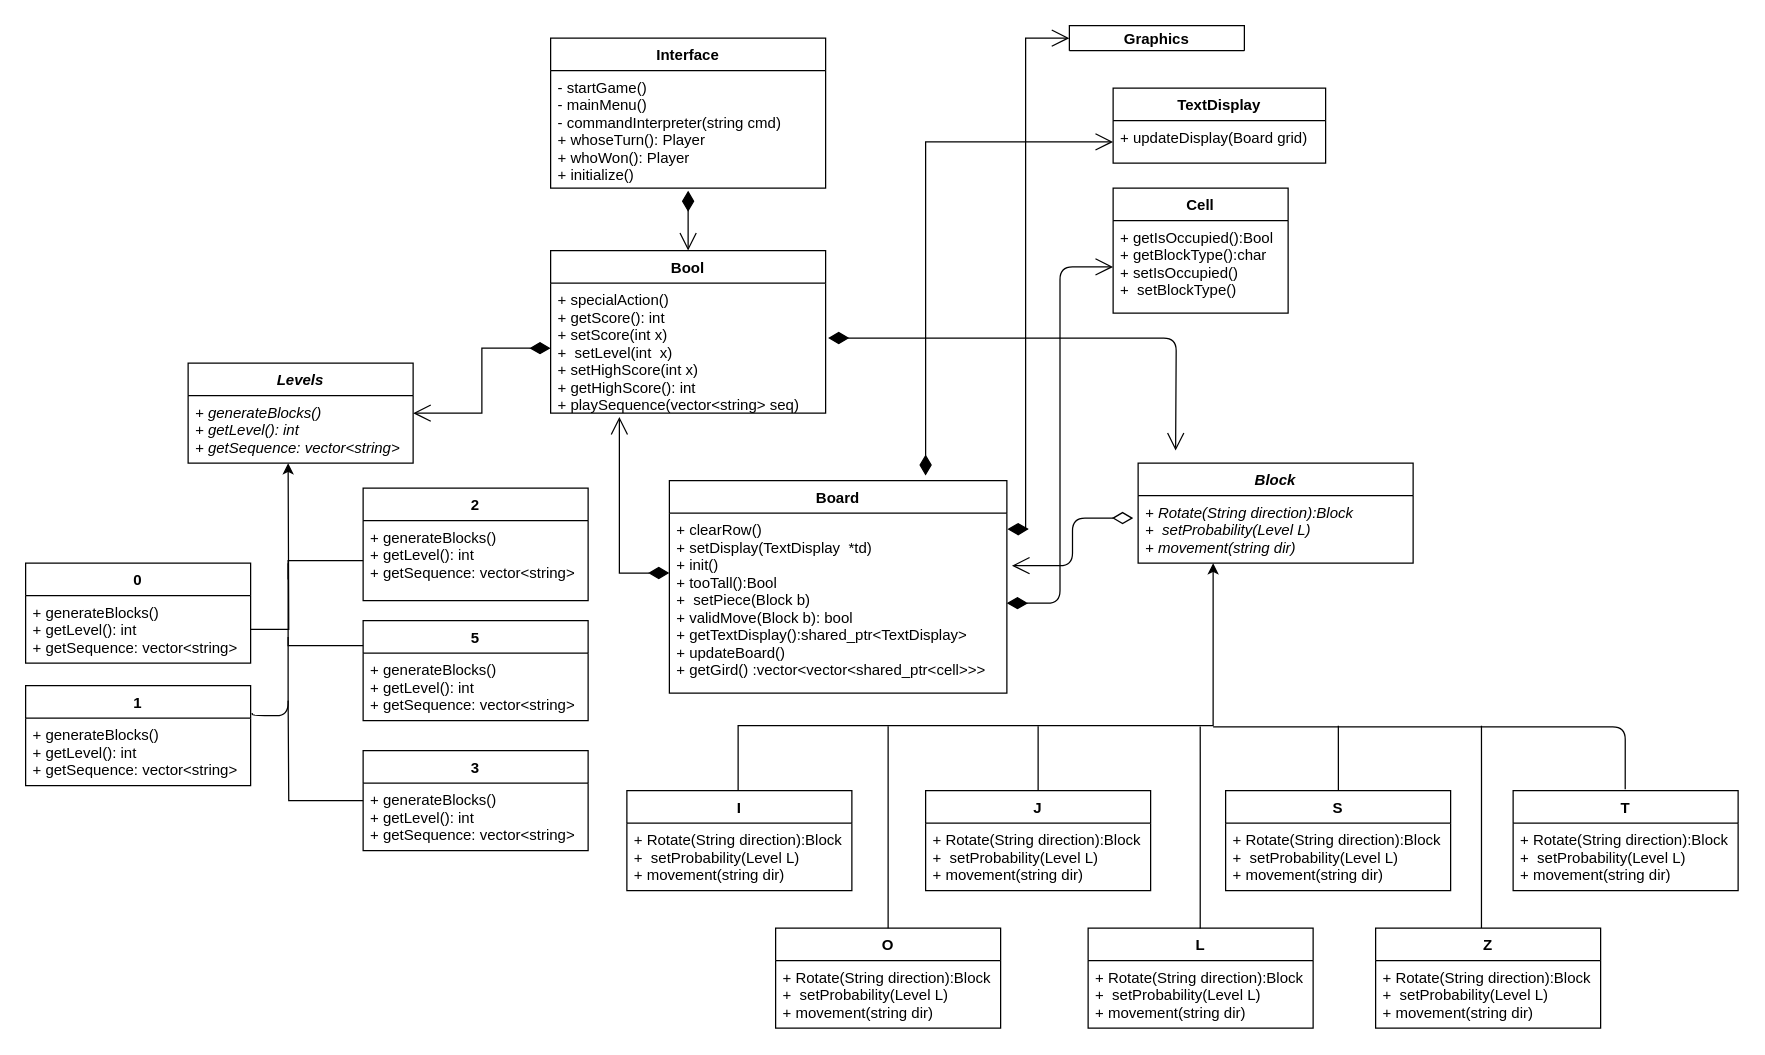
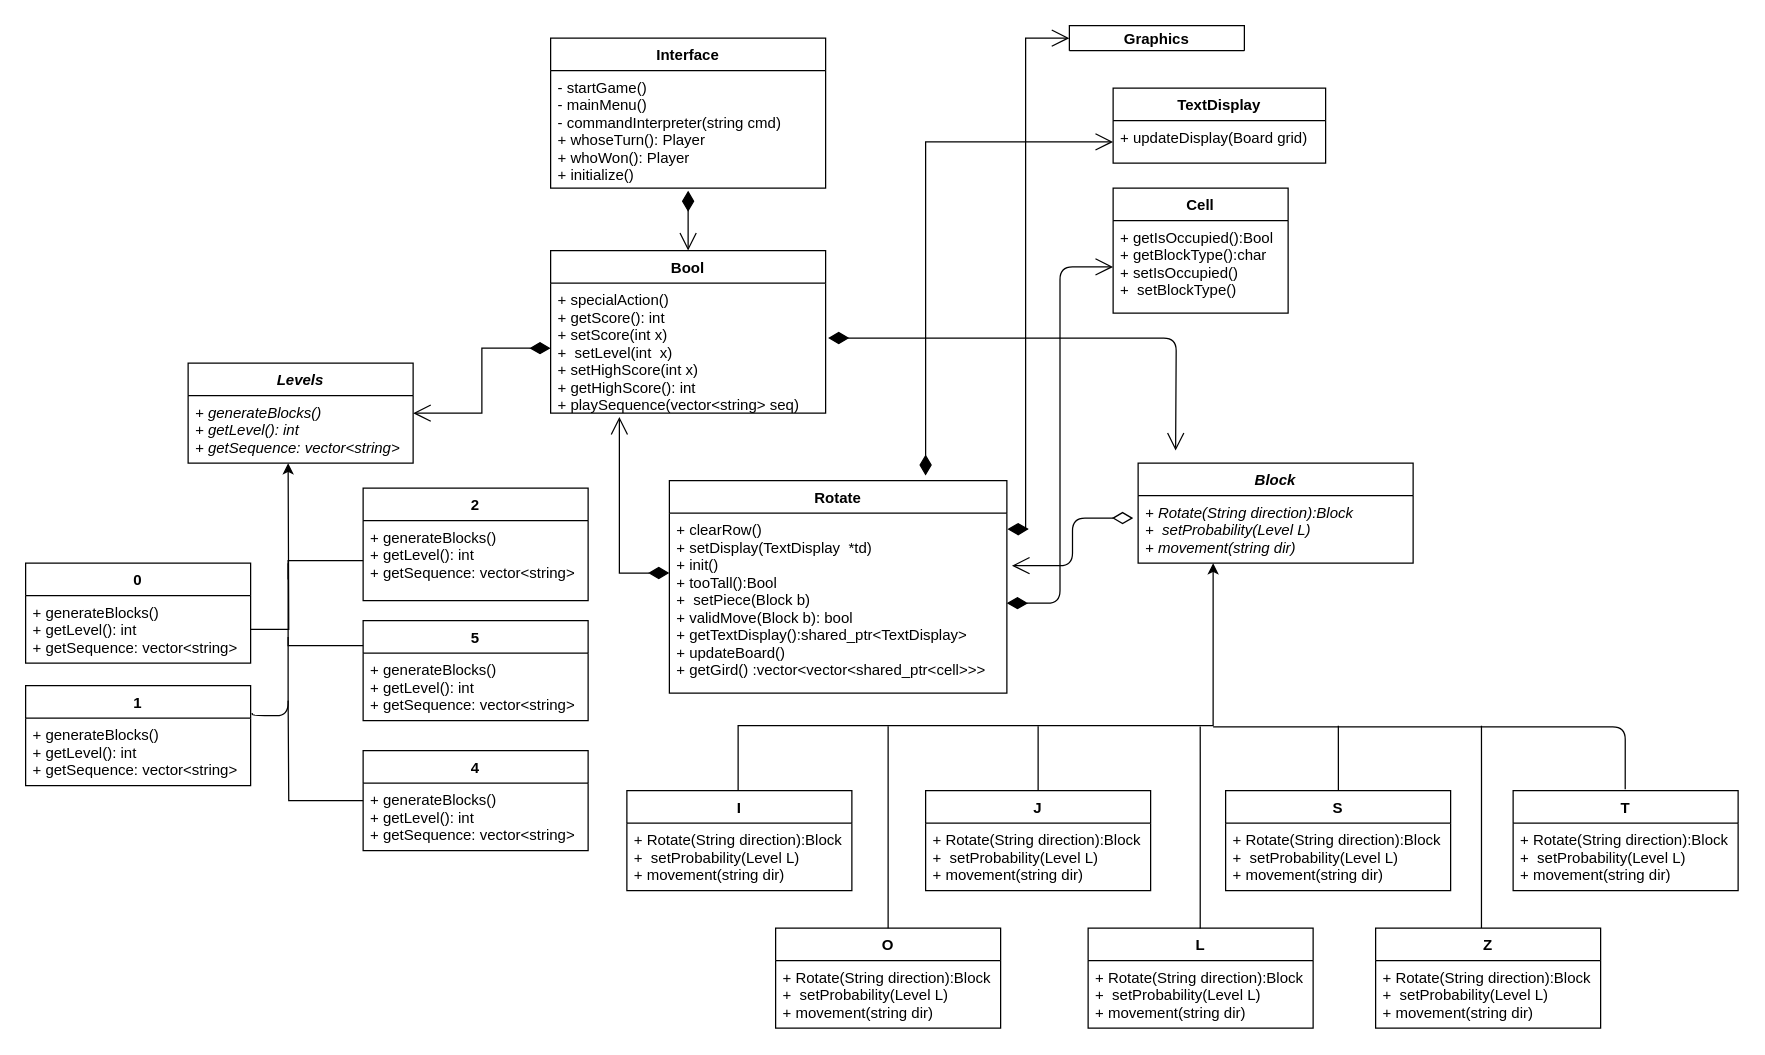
node "Board": label "Board" -> "Rotate"
node "3": label "3" -> "4"
